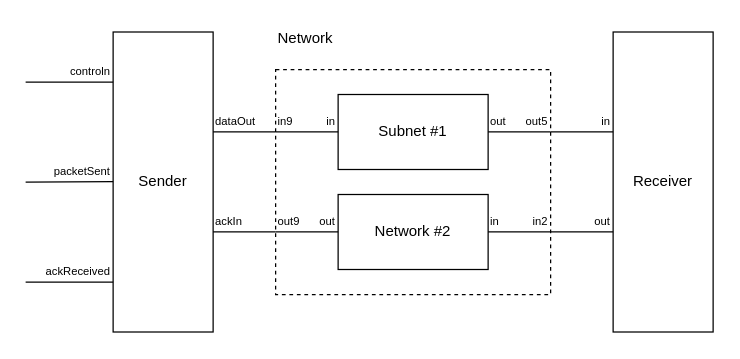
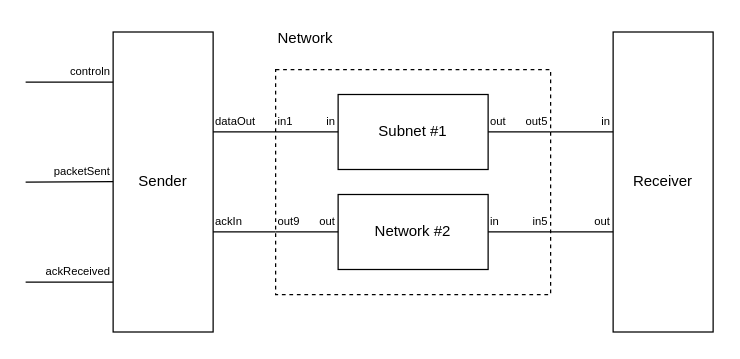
node "in9": label "in9" -> "in1"
node "in2": label "in2" -> "in5"
